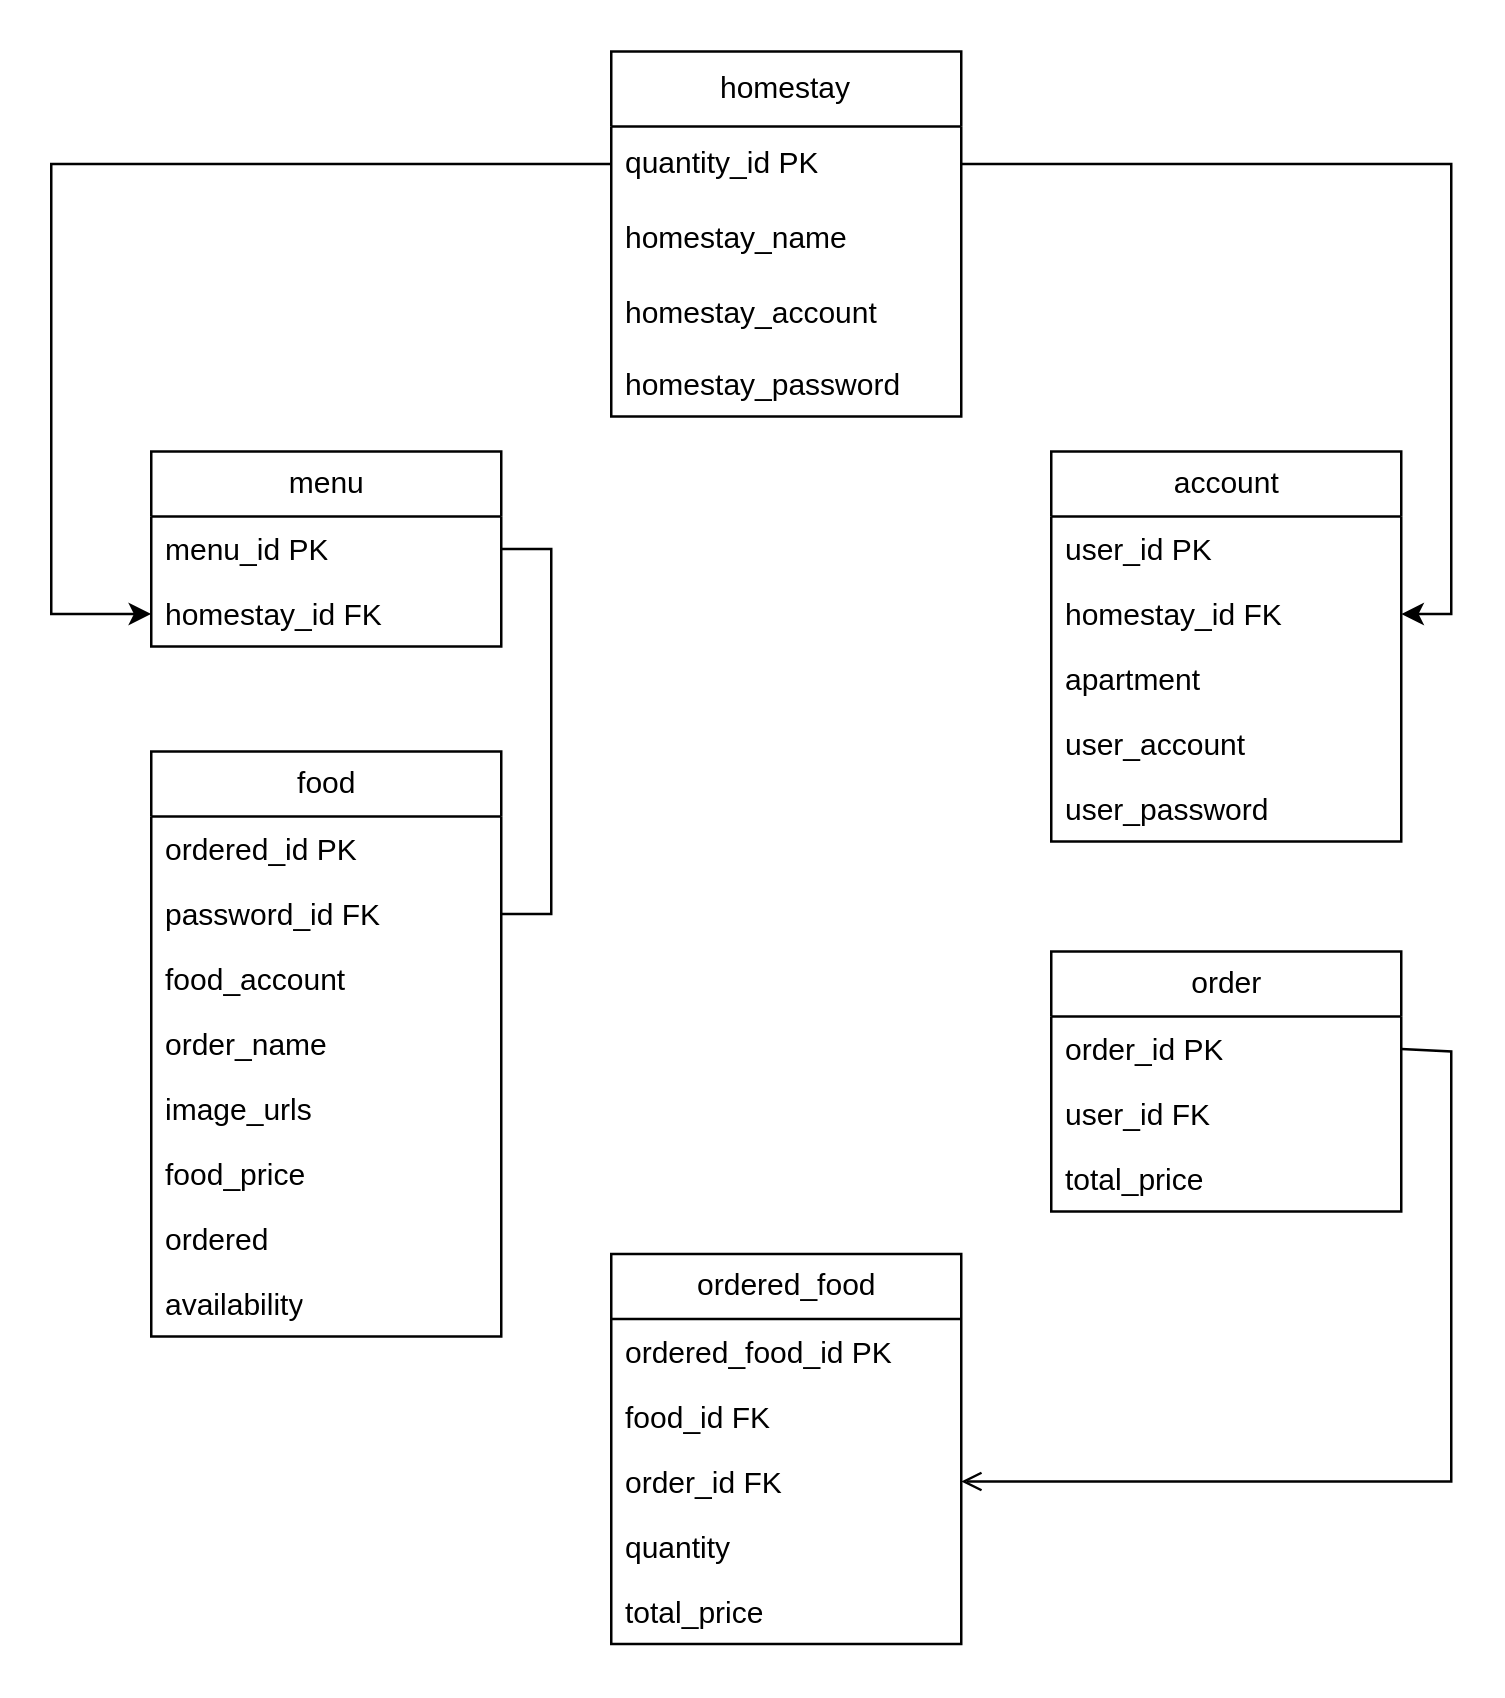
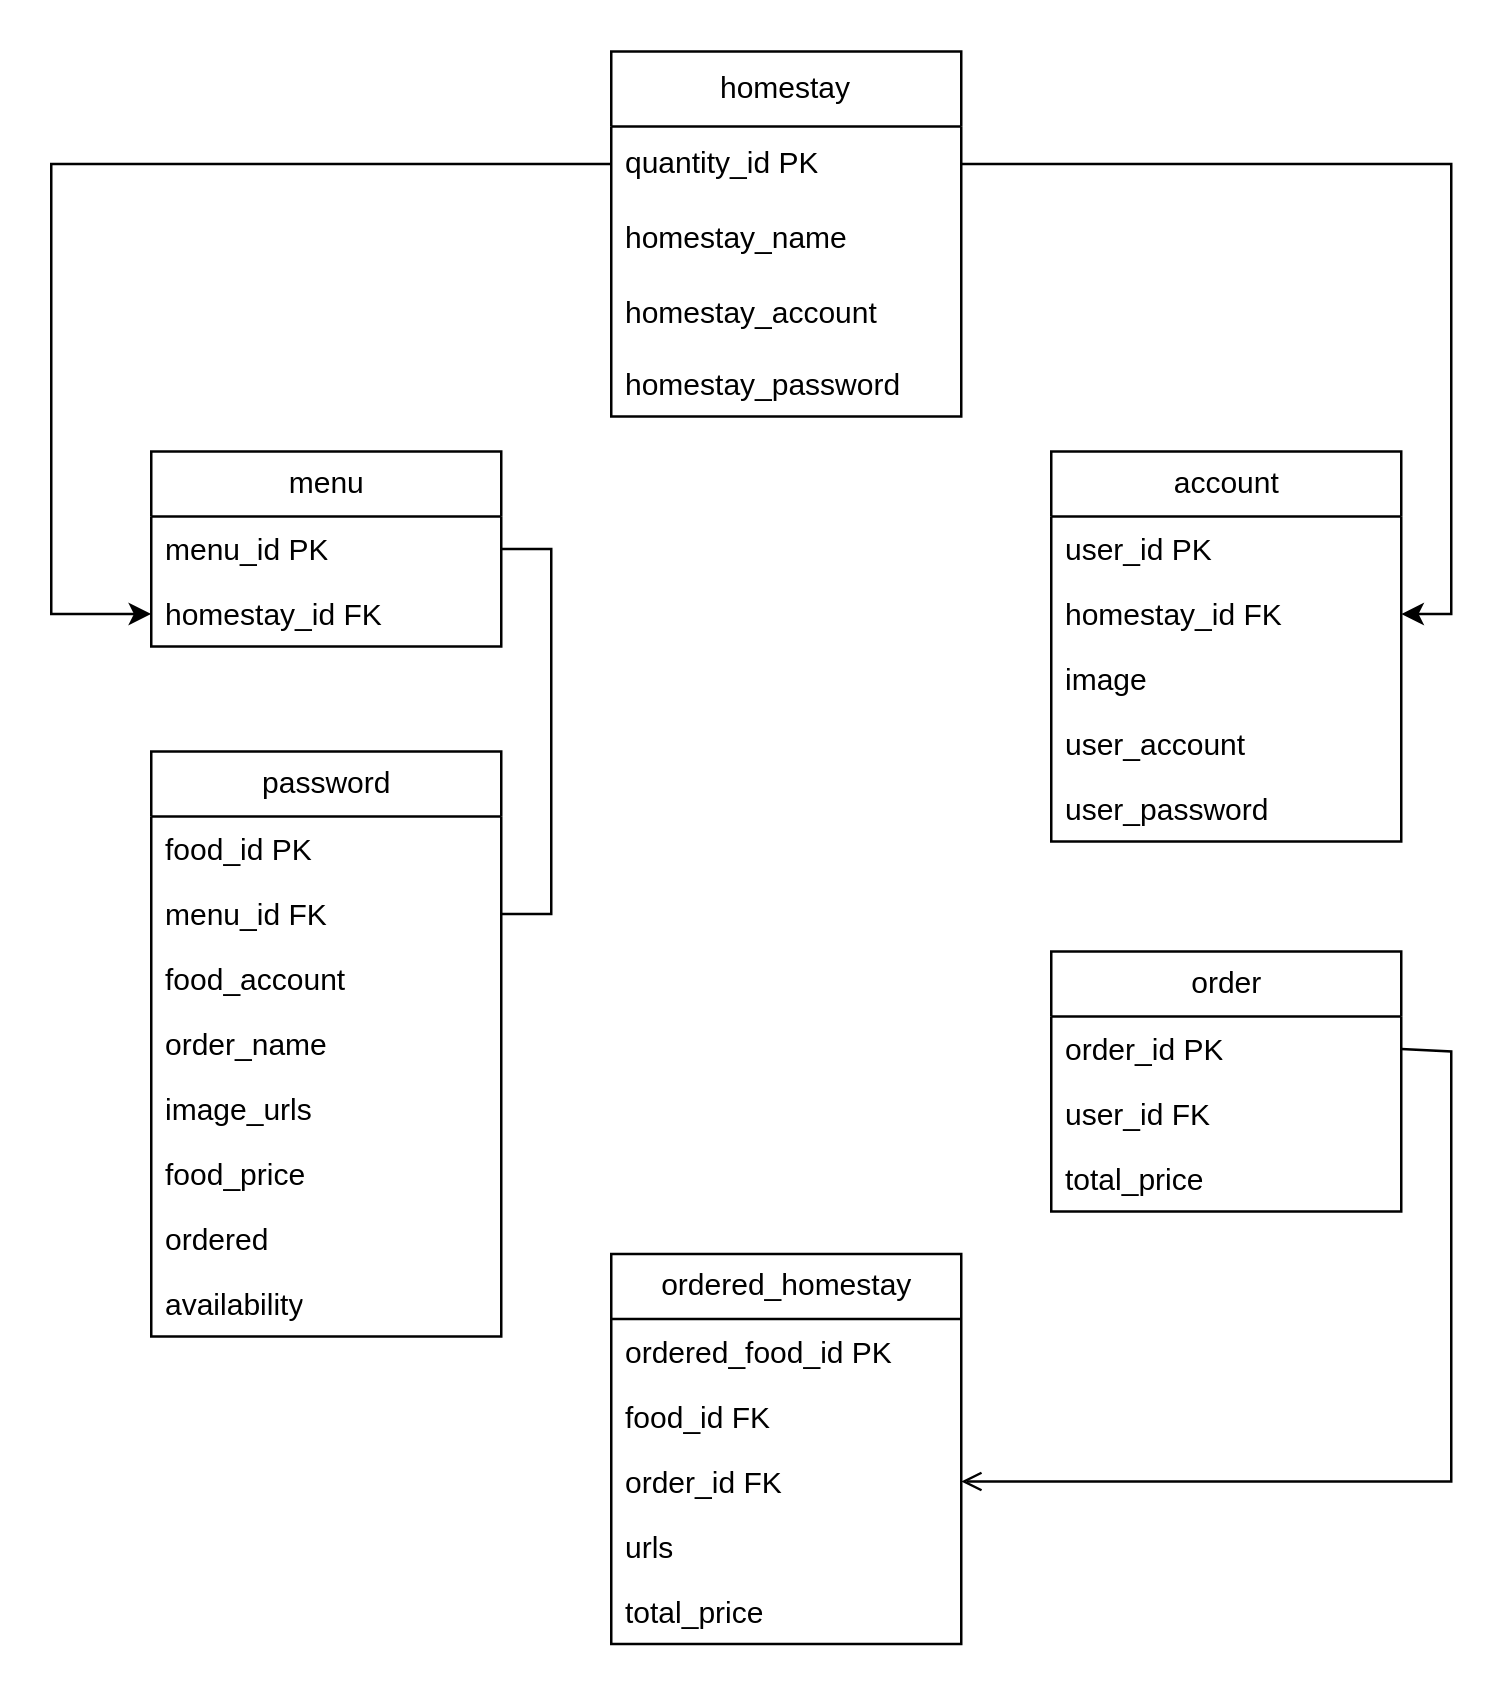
node "apartment": label "apartment" -> "image"
node "food": label "food" -> "password"
node "ordered_id PK": label "ordered_id PK" -> "food_id PK"
node "password_id FK": label "password_id FK" -> "menu_id FK"
node "ordered_food": label "ordered_food" -> "ordered_homestay"
node "quantity": label "quantity" -> "urls"
